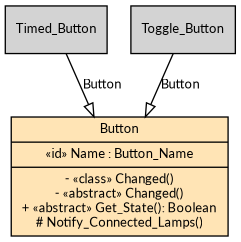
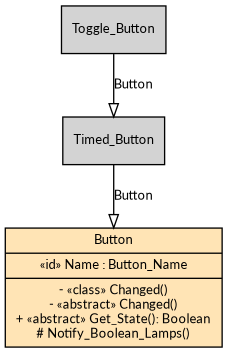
edge "Toggle_Button" -> "Button": now "Toggle_Button" -> "Timed_Button"
node "Button": text "# Notify_Connected_Lamps()" -> "# Notify_Boolean_Lamps()"
